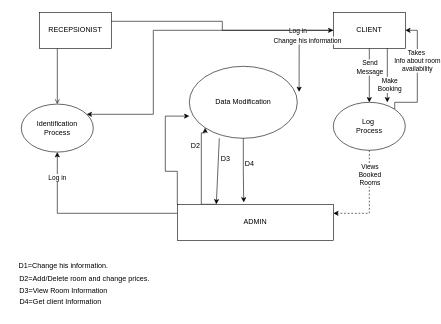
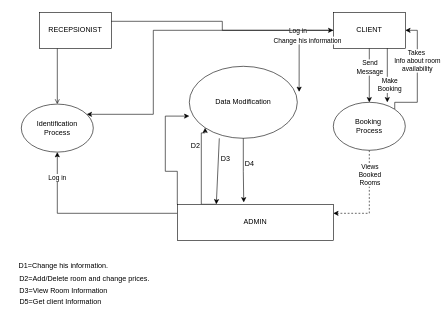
node "Log Process": label "Log Process" -> "Booking Process"
node "D4=Get client Information": label "D4=Get client Information" -> "D5=Get client Information"
